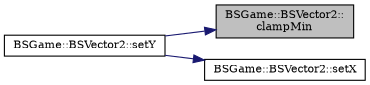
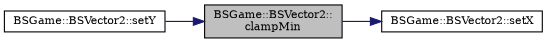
edge "BSGame::BSVector2::setY" -> "BSGame::BSVector2::setX": now "BSGame::BSVector2:: clampMin" -> "BSGame::BSVector2::setX"
